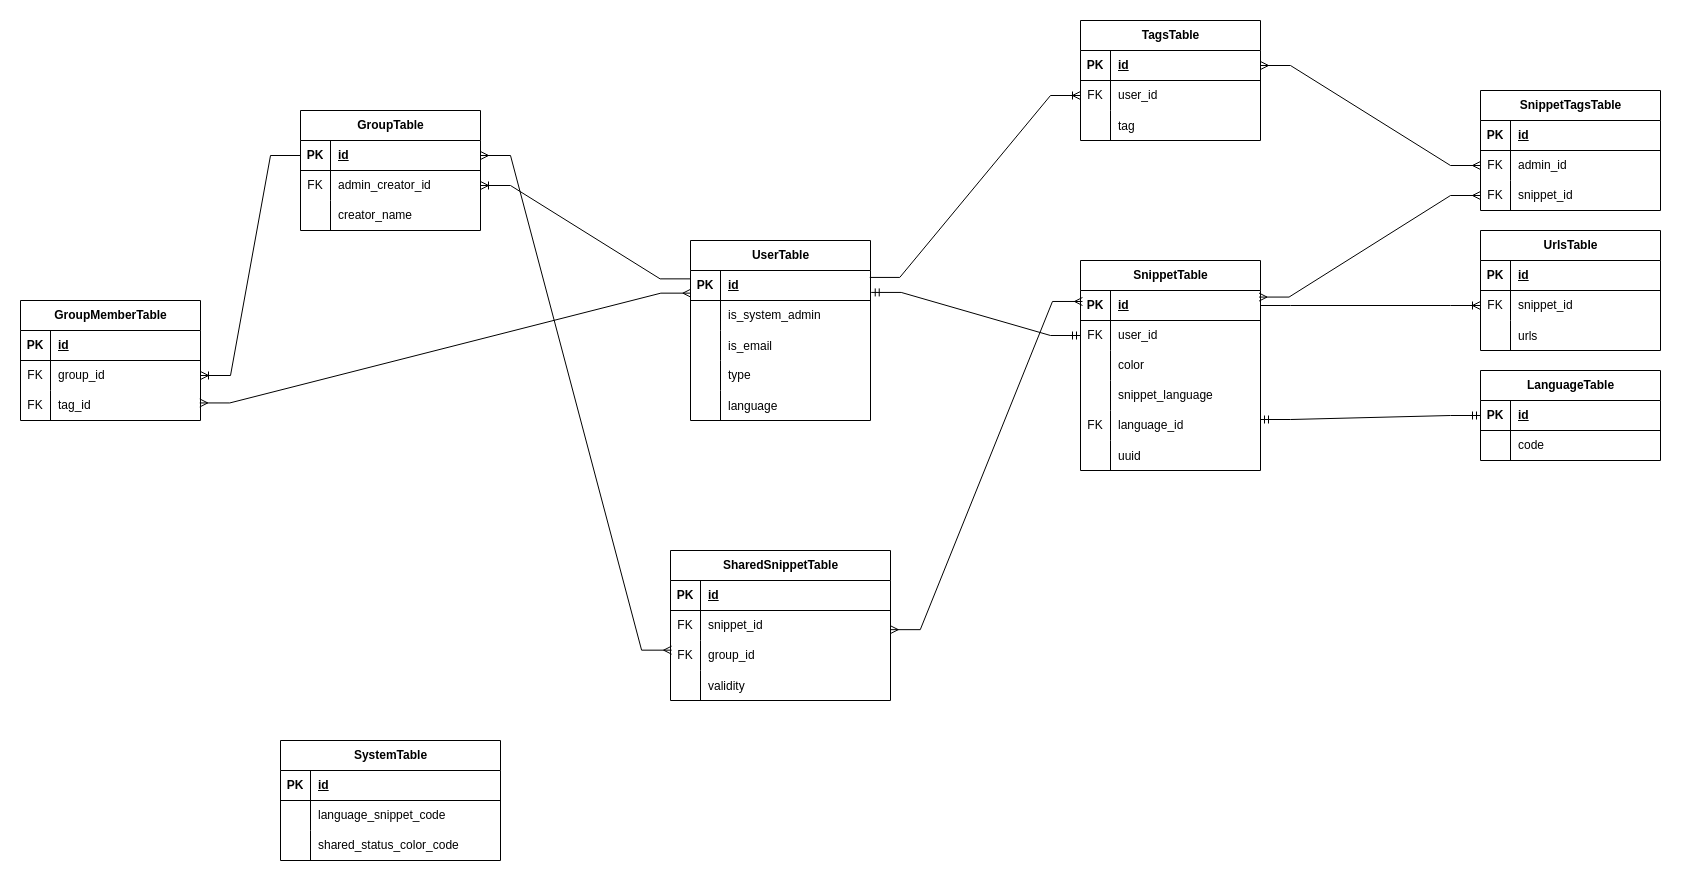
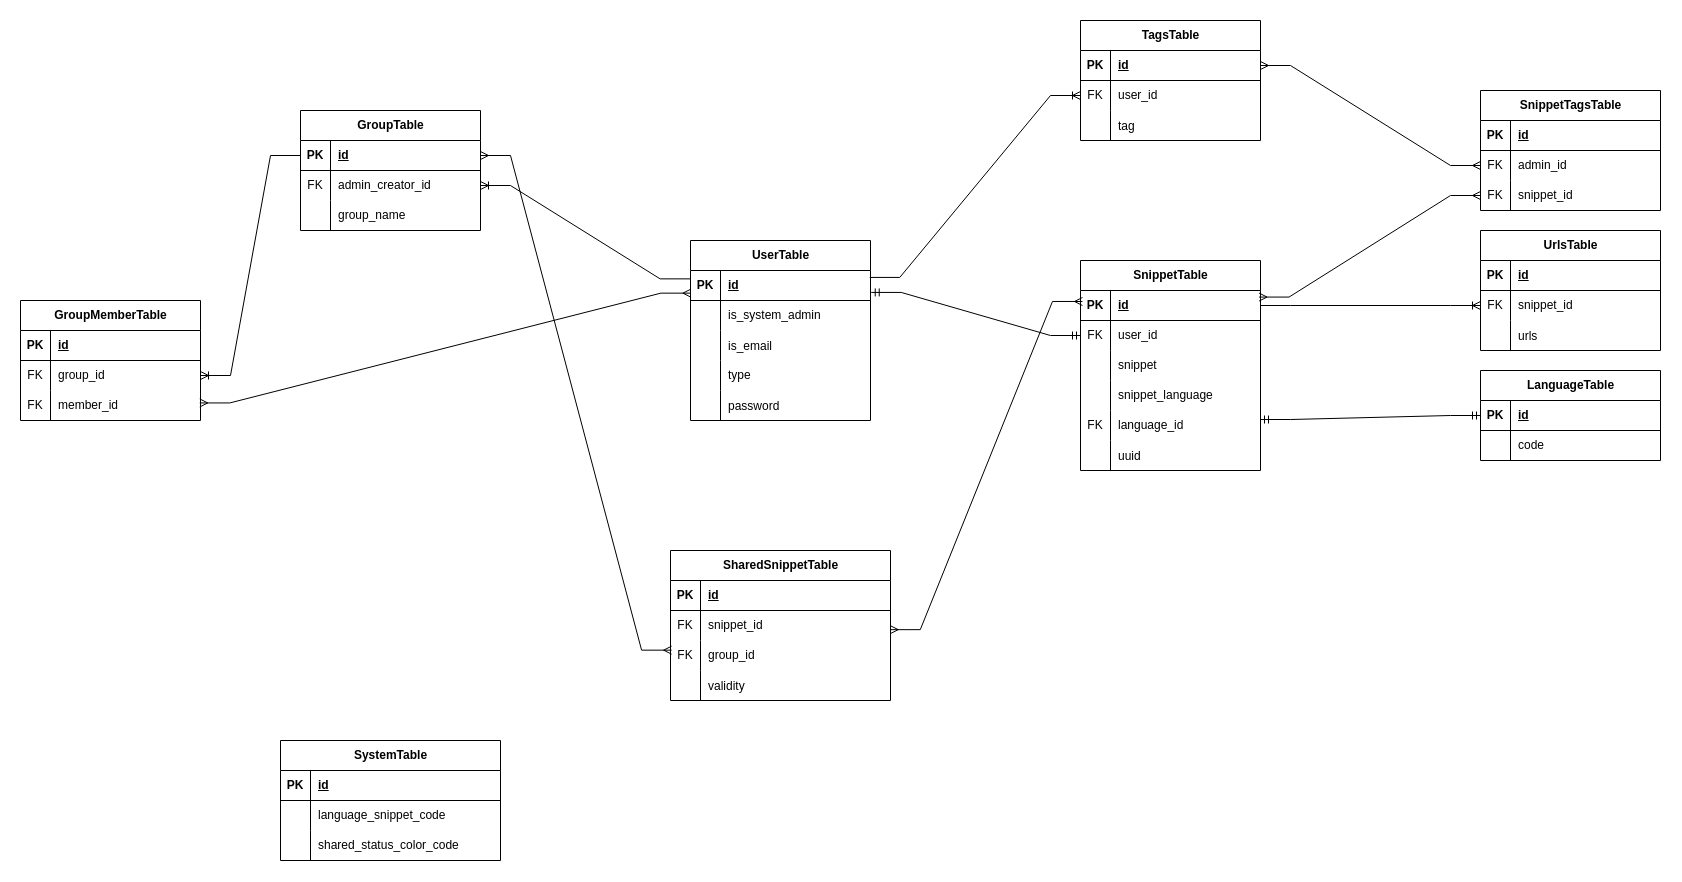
node "creator_name": label "creator_name" -> "group_name"
node "color": label "color" -> "snippet"
node "tag_id": label "tag_id" -> "member_id"
node "language": label "language" -> "password"
